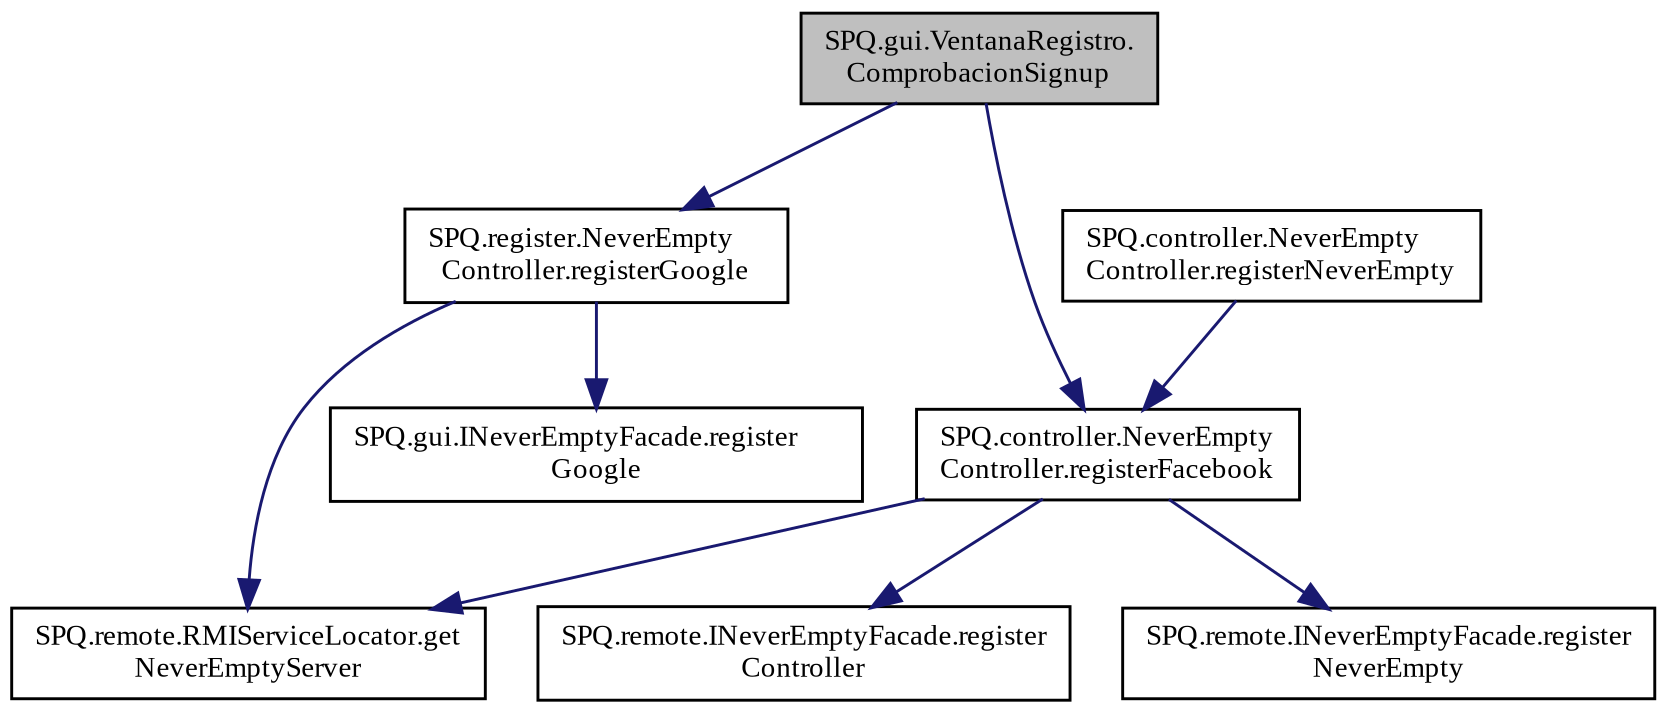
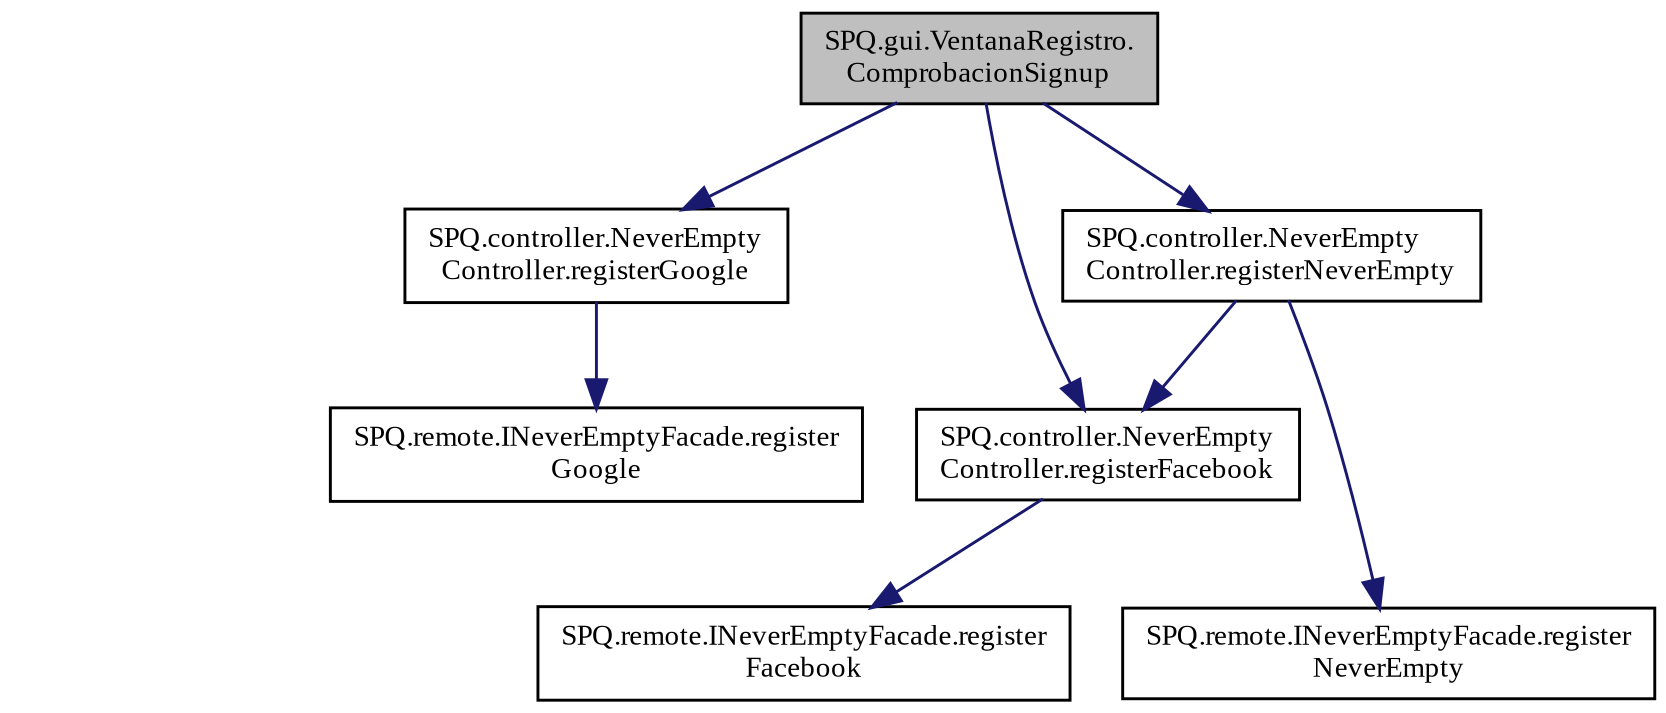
edge "SPQ.gui.VentanaRegistro. ComprobacionSignup" -> "SPQ.controller.NeverEmpty Controller.registerNeverEmpty": added
node "SPQ.register.NeverEmpty Controller.registerGoogle": label "SPQ.register.NeverEmpty Controller.registerGoogle" -> "SPQ.controller.NeverEmpty Controller.registerGoogle"
node "SPQ.gui.INeverEmptyFacade.register Google": label "SPQ.gui.INeverEmptyFacade.register Google" -> "SPQ.remote.INeverEmptyFacade.register Google"
edge "SPQ.controller.NeverEmpty Controller.registerFacebook" -> "SPQ.remote.INeverEmptyFacade.register NeverEmpty": now "SPQ.controller.NeverEmpty Controller.registerNeverEmpty" -> "SPQ.remote.INeverEmptyFacade.register NeverEmpty"
node "SPQ.remote.RMIServiceLocator.get NeverEmptyServer": removed
node "SPQ.remote.INeverEmptyFacade.register Controller": label "SPQ.remote.INeverEmptyFacade.register Controller" -> "SPQ.remote.INeverEmptyFacade.register Facebook"
